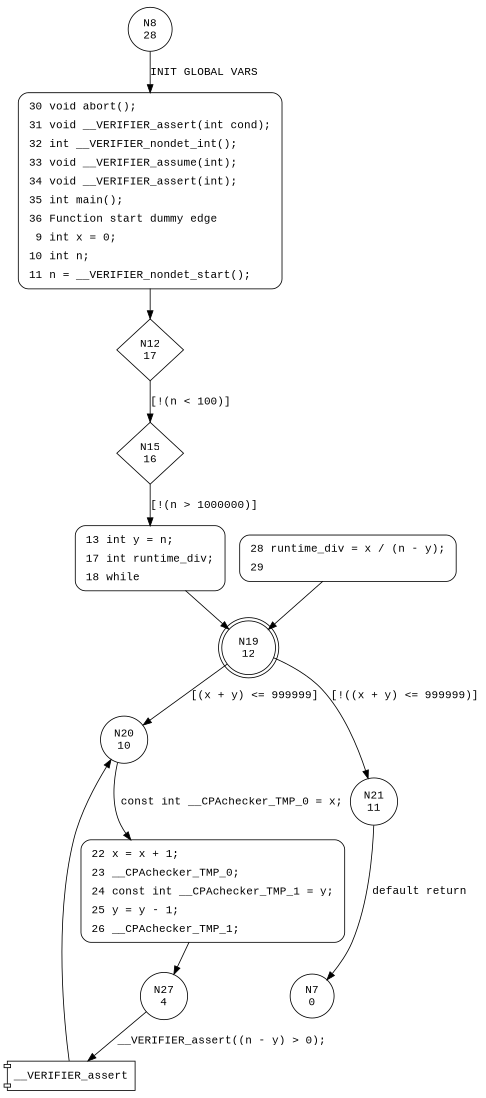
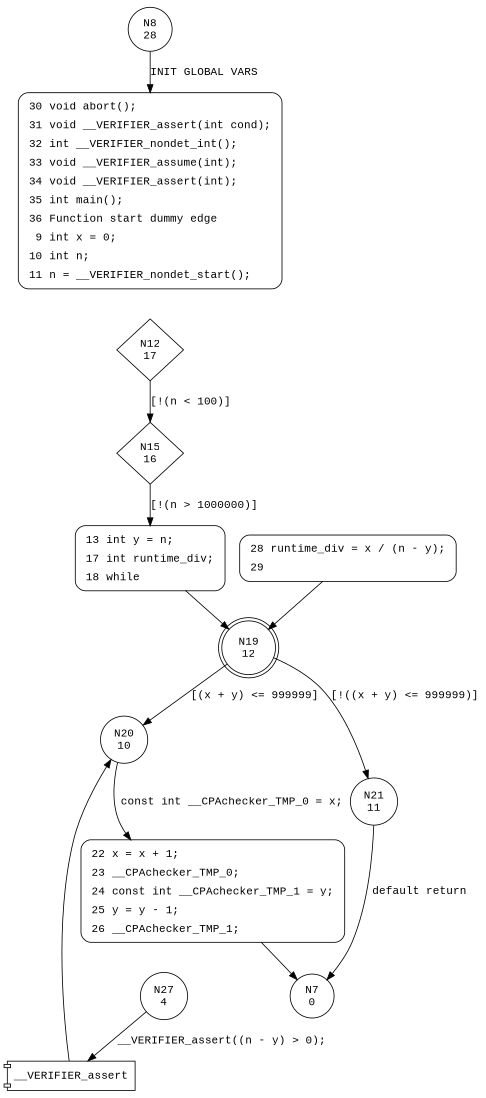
edge "30" -> "N12 17": removed
edge "22" -> "N27 4": now "22" -> "N7 0"
